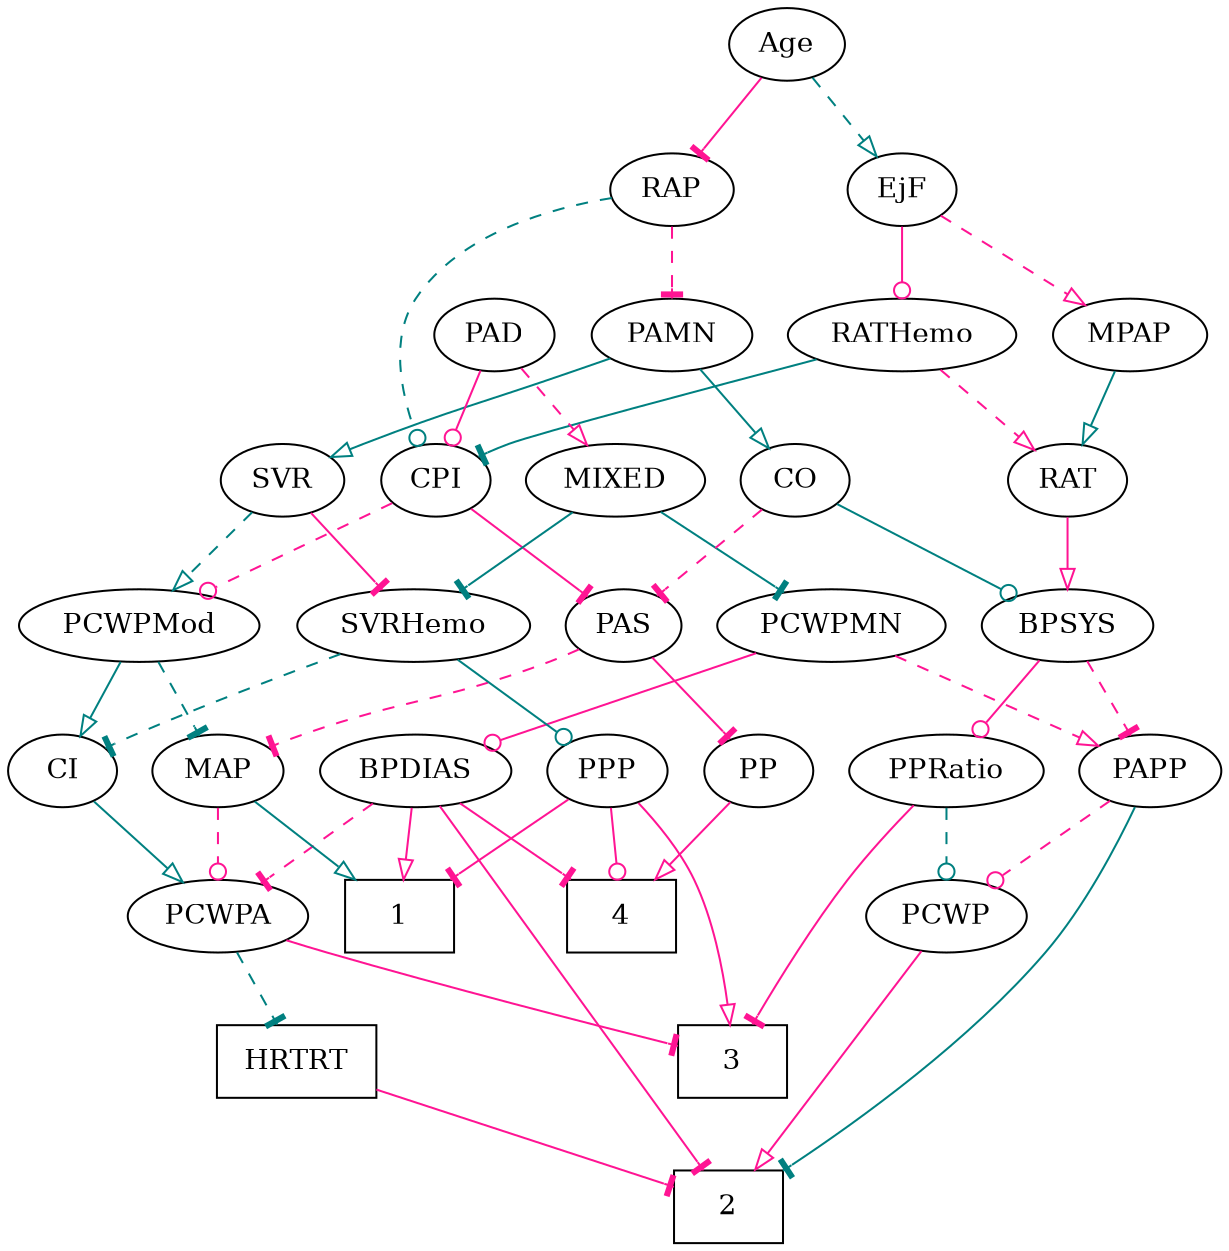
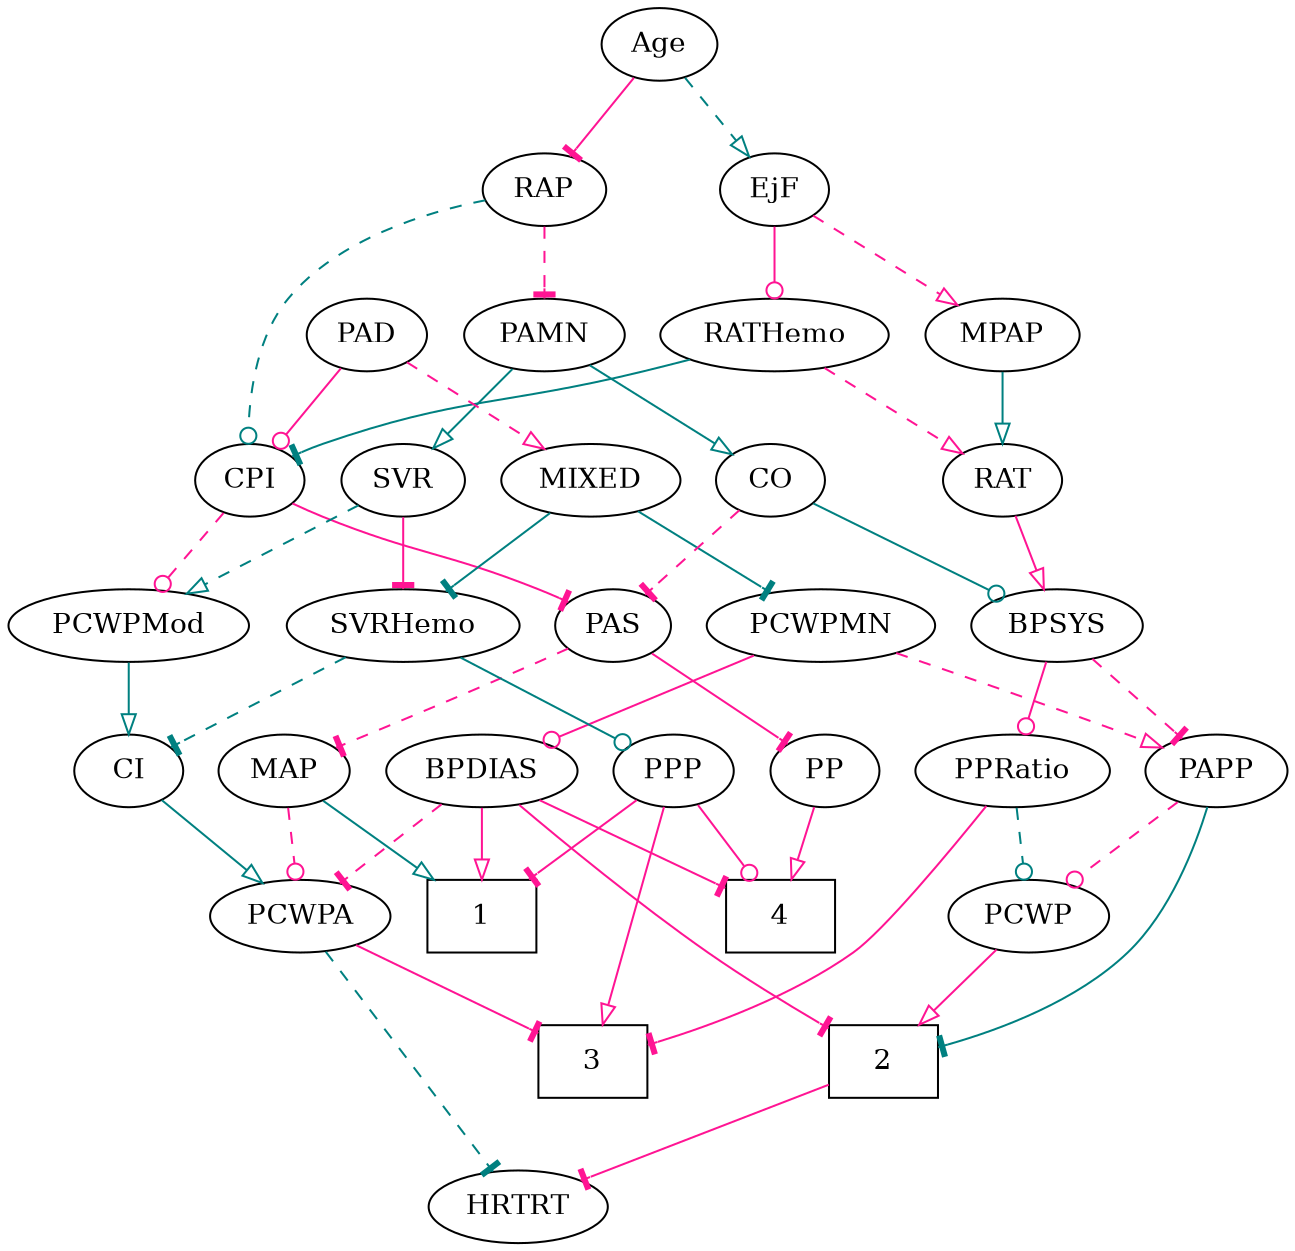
edge "PCWPMod" -> "MAP": removed
node "HRTRT": shape box -> ellipse
edge "HRTRT" -> "2": reversed
